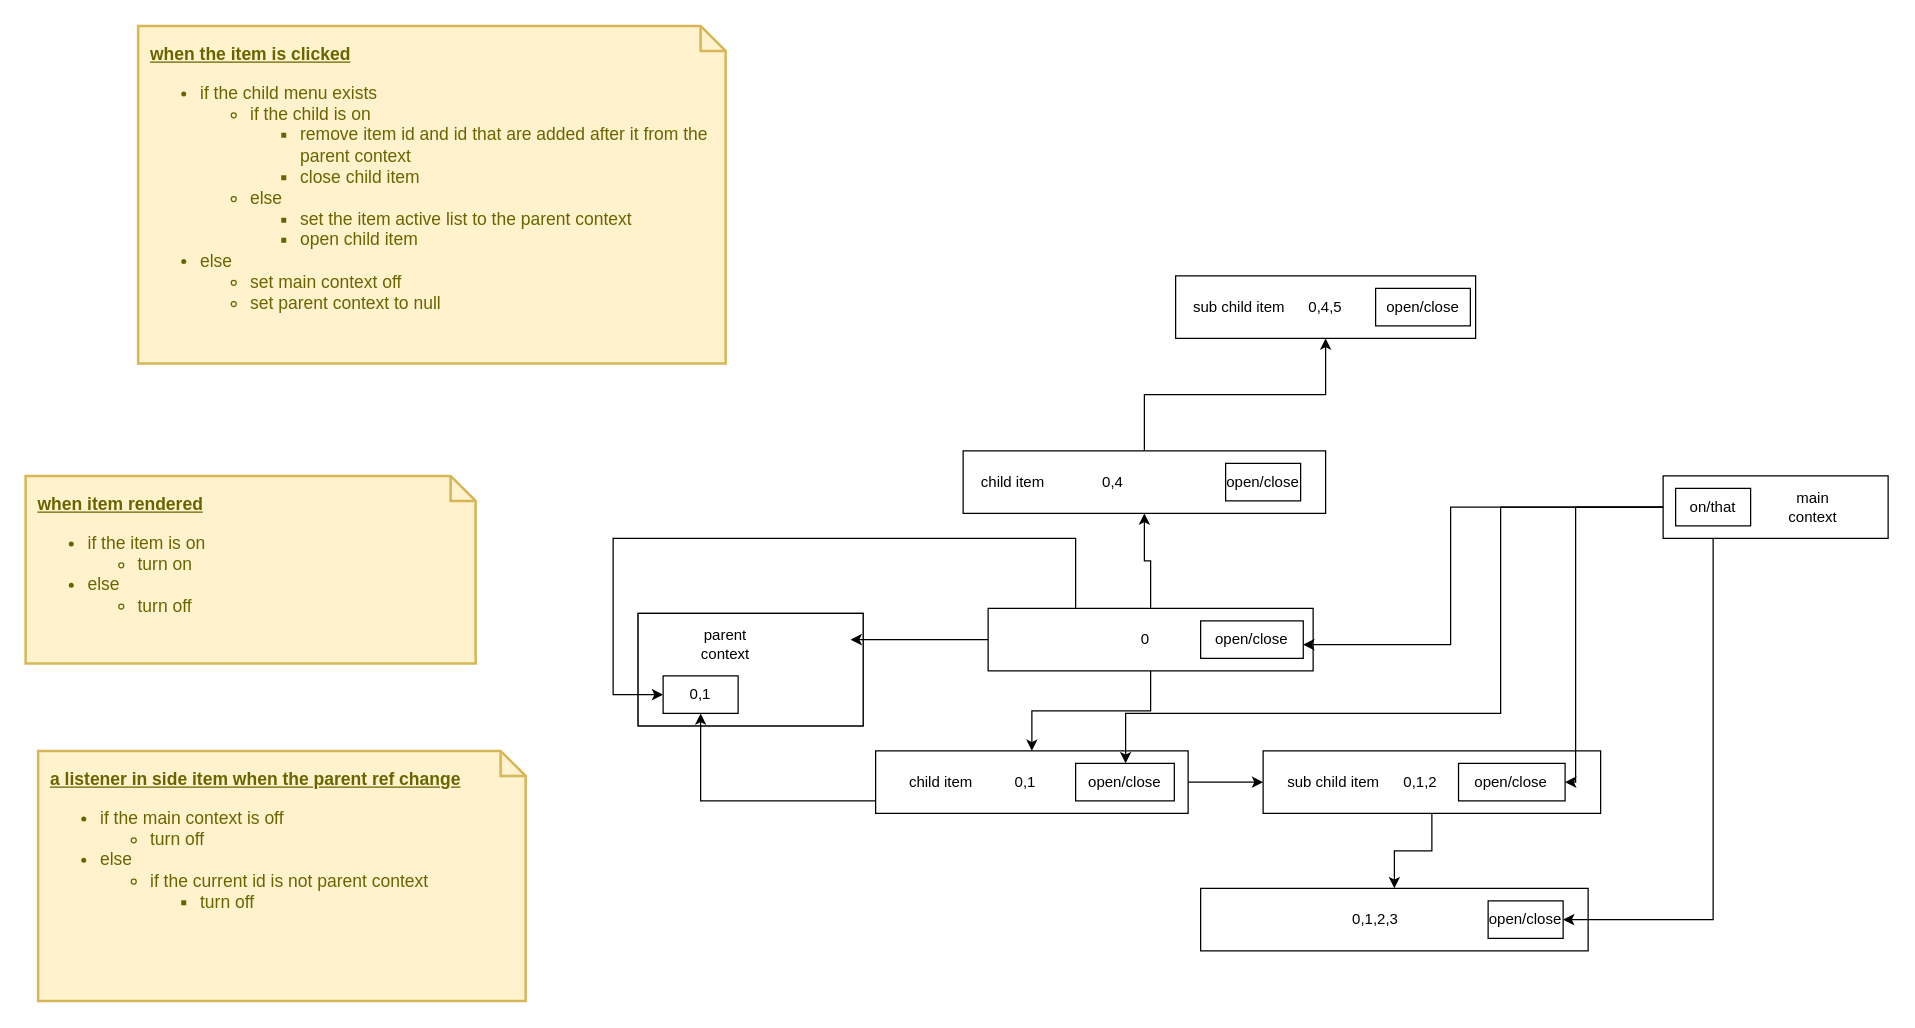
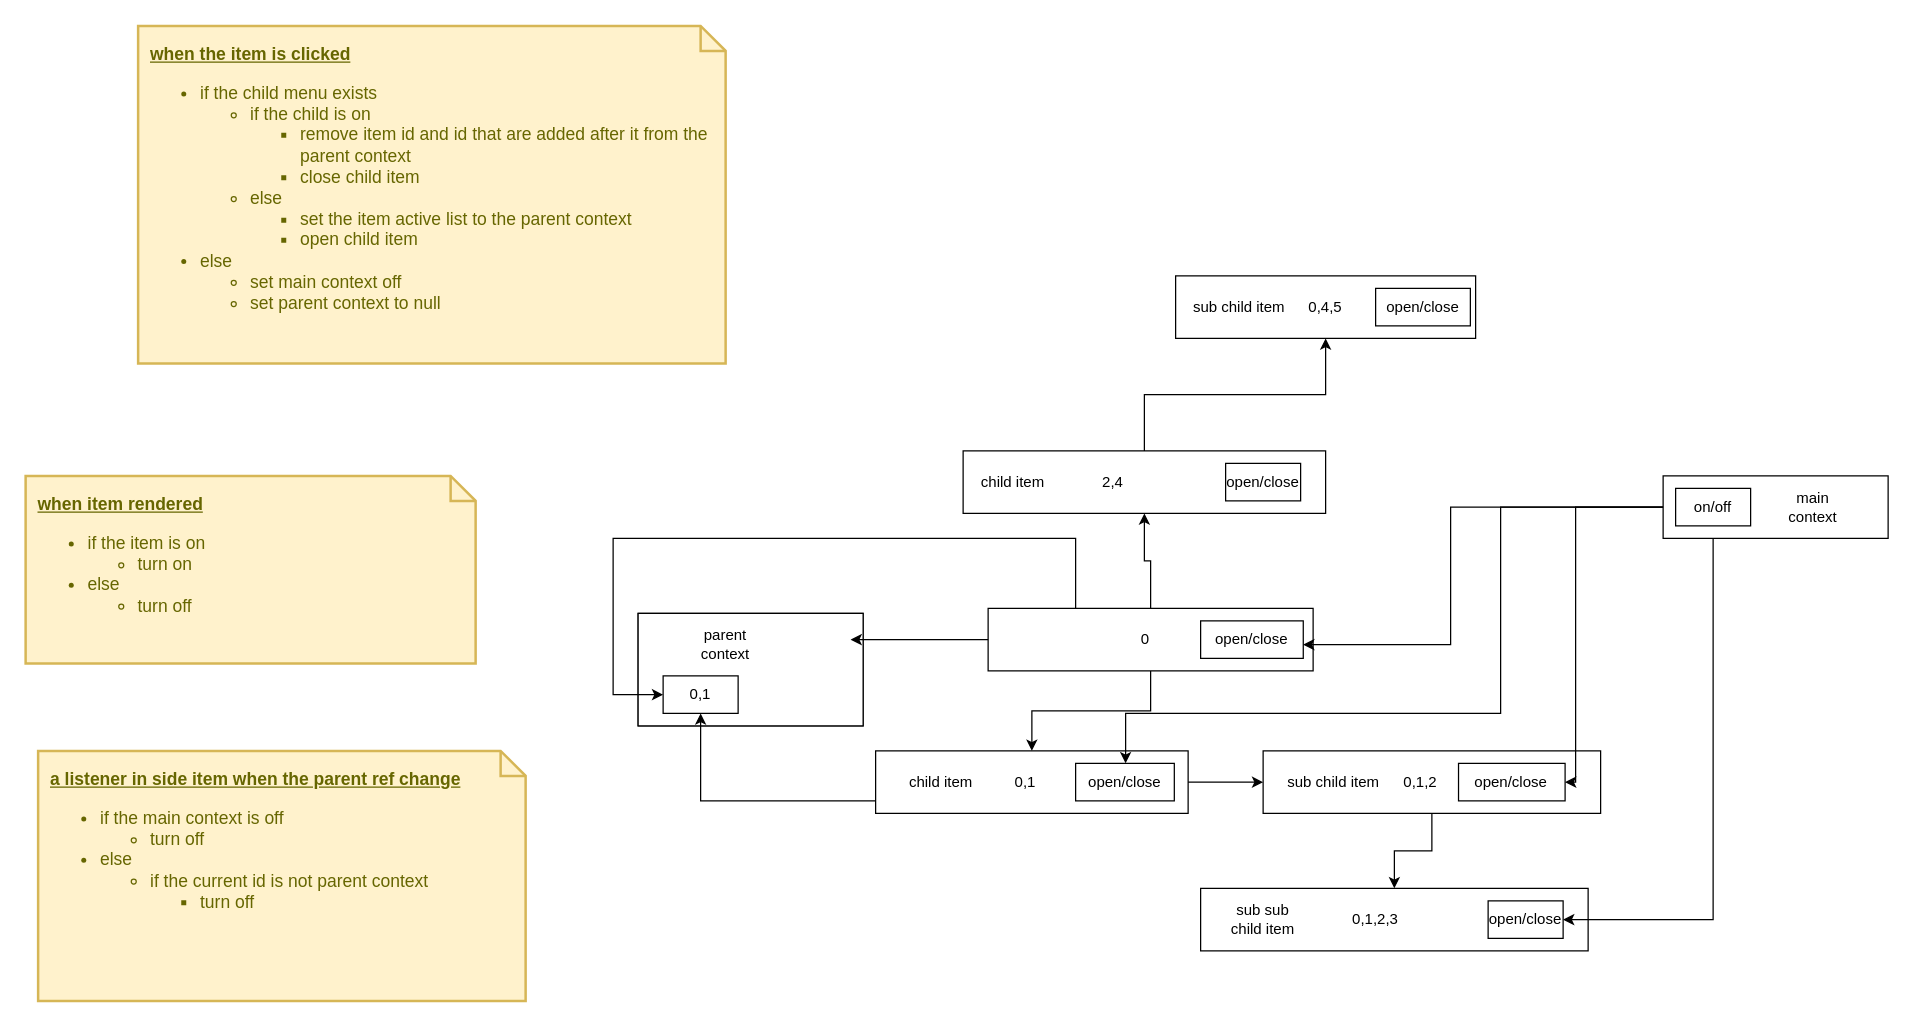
node "0,4": label "0,4" -> "2,4"
node "on/that": label "on/that" -> "on/off"
node "sub sub child item": added
